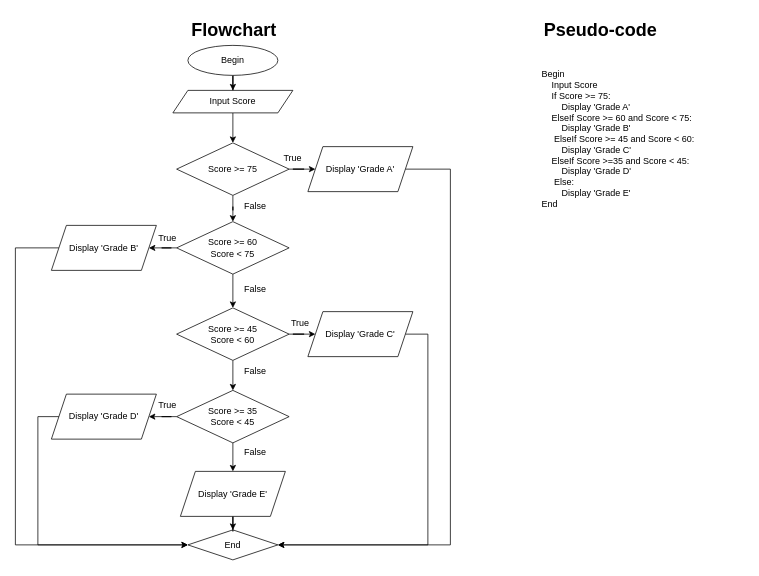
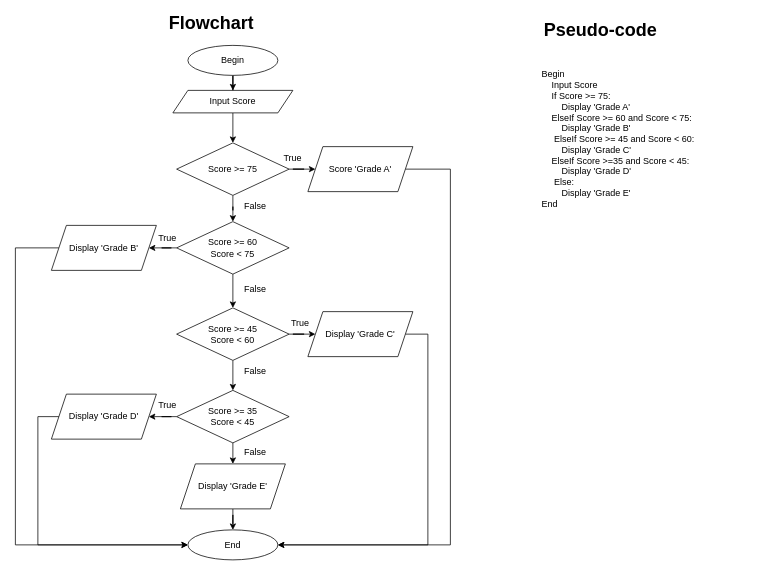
node "Flowchart": moved (259, 30) -> (237, 23)
node "Display 'Grade A'": label "Display 'Grade A'" -> "Score 'Grade A'"
node "Display 'Grade E'": moved (233, 494) -> (233, 486)
node "End": shape diamond -> ellipse
